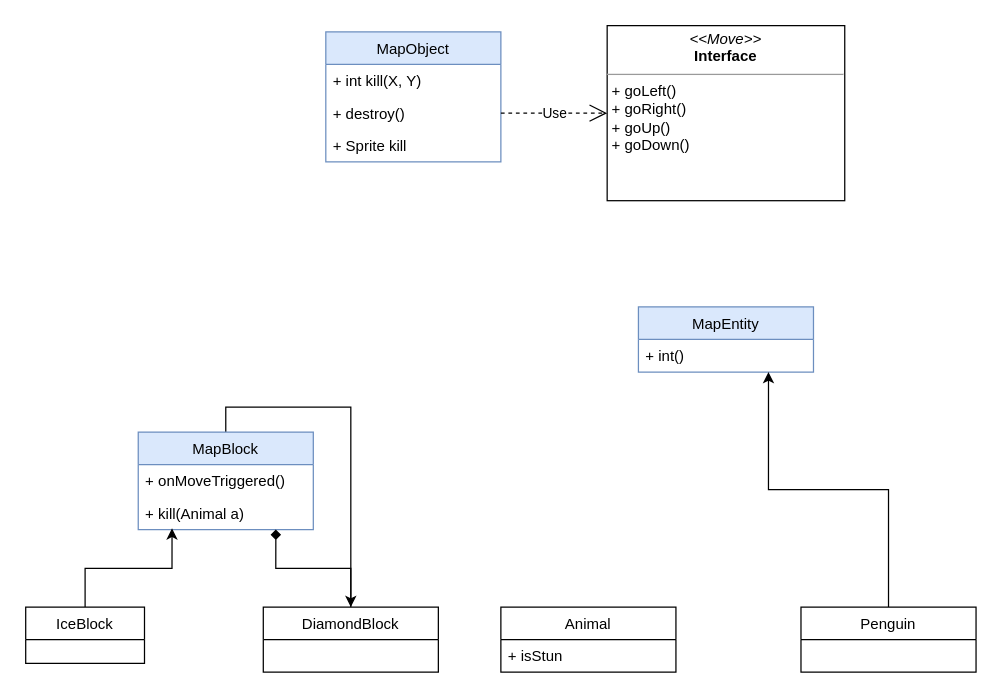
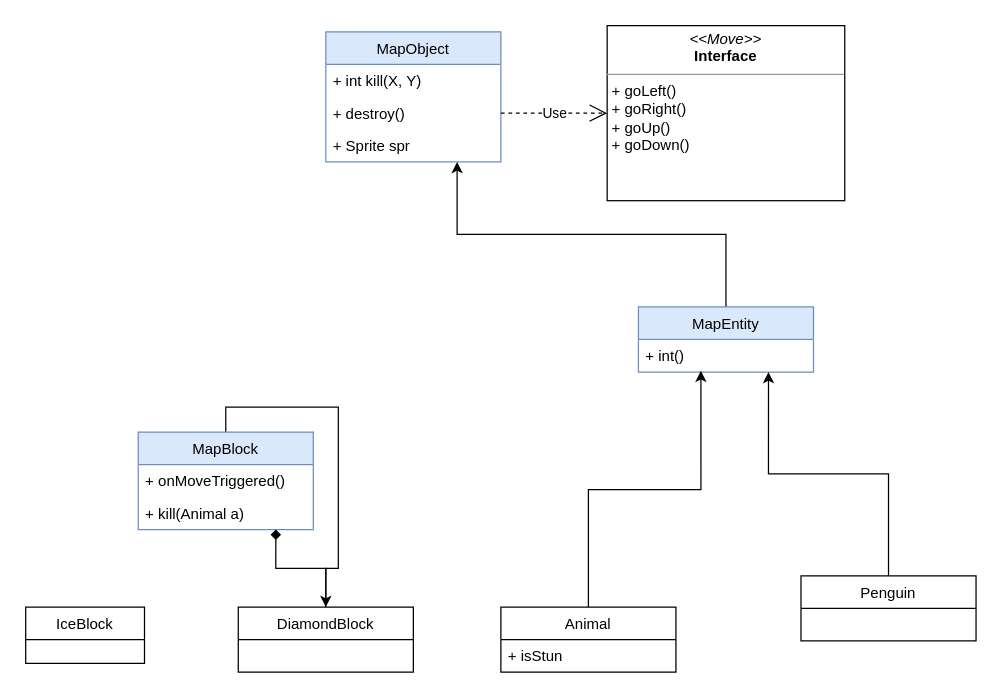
node "+ Sprite kill": label "+ Sprite kill" -> "+ Sprite spr"
edge "MapEntity" -> "MapObject": added
edge "Animal" -> "+ int()": added
edge "IceBlock" -> "+ kill(Animal a)": removed
node "DiamondBlock": moved (351, 639) -> (326, 639)
node "Penguin": moved (888, 639) -> (888, 608)
